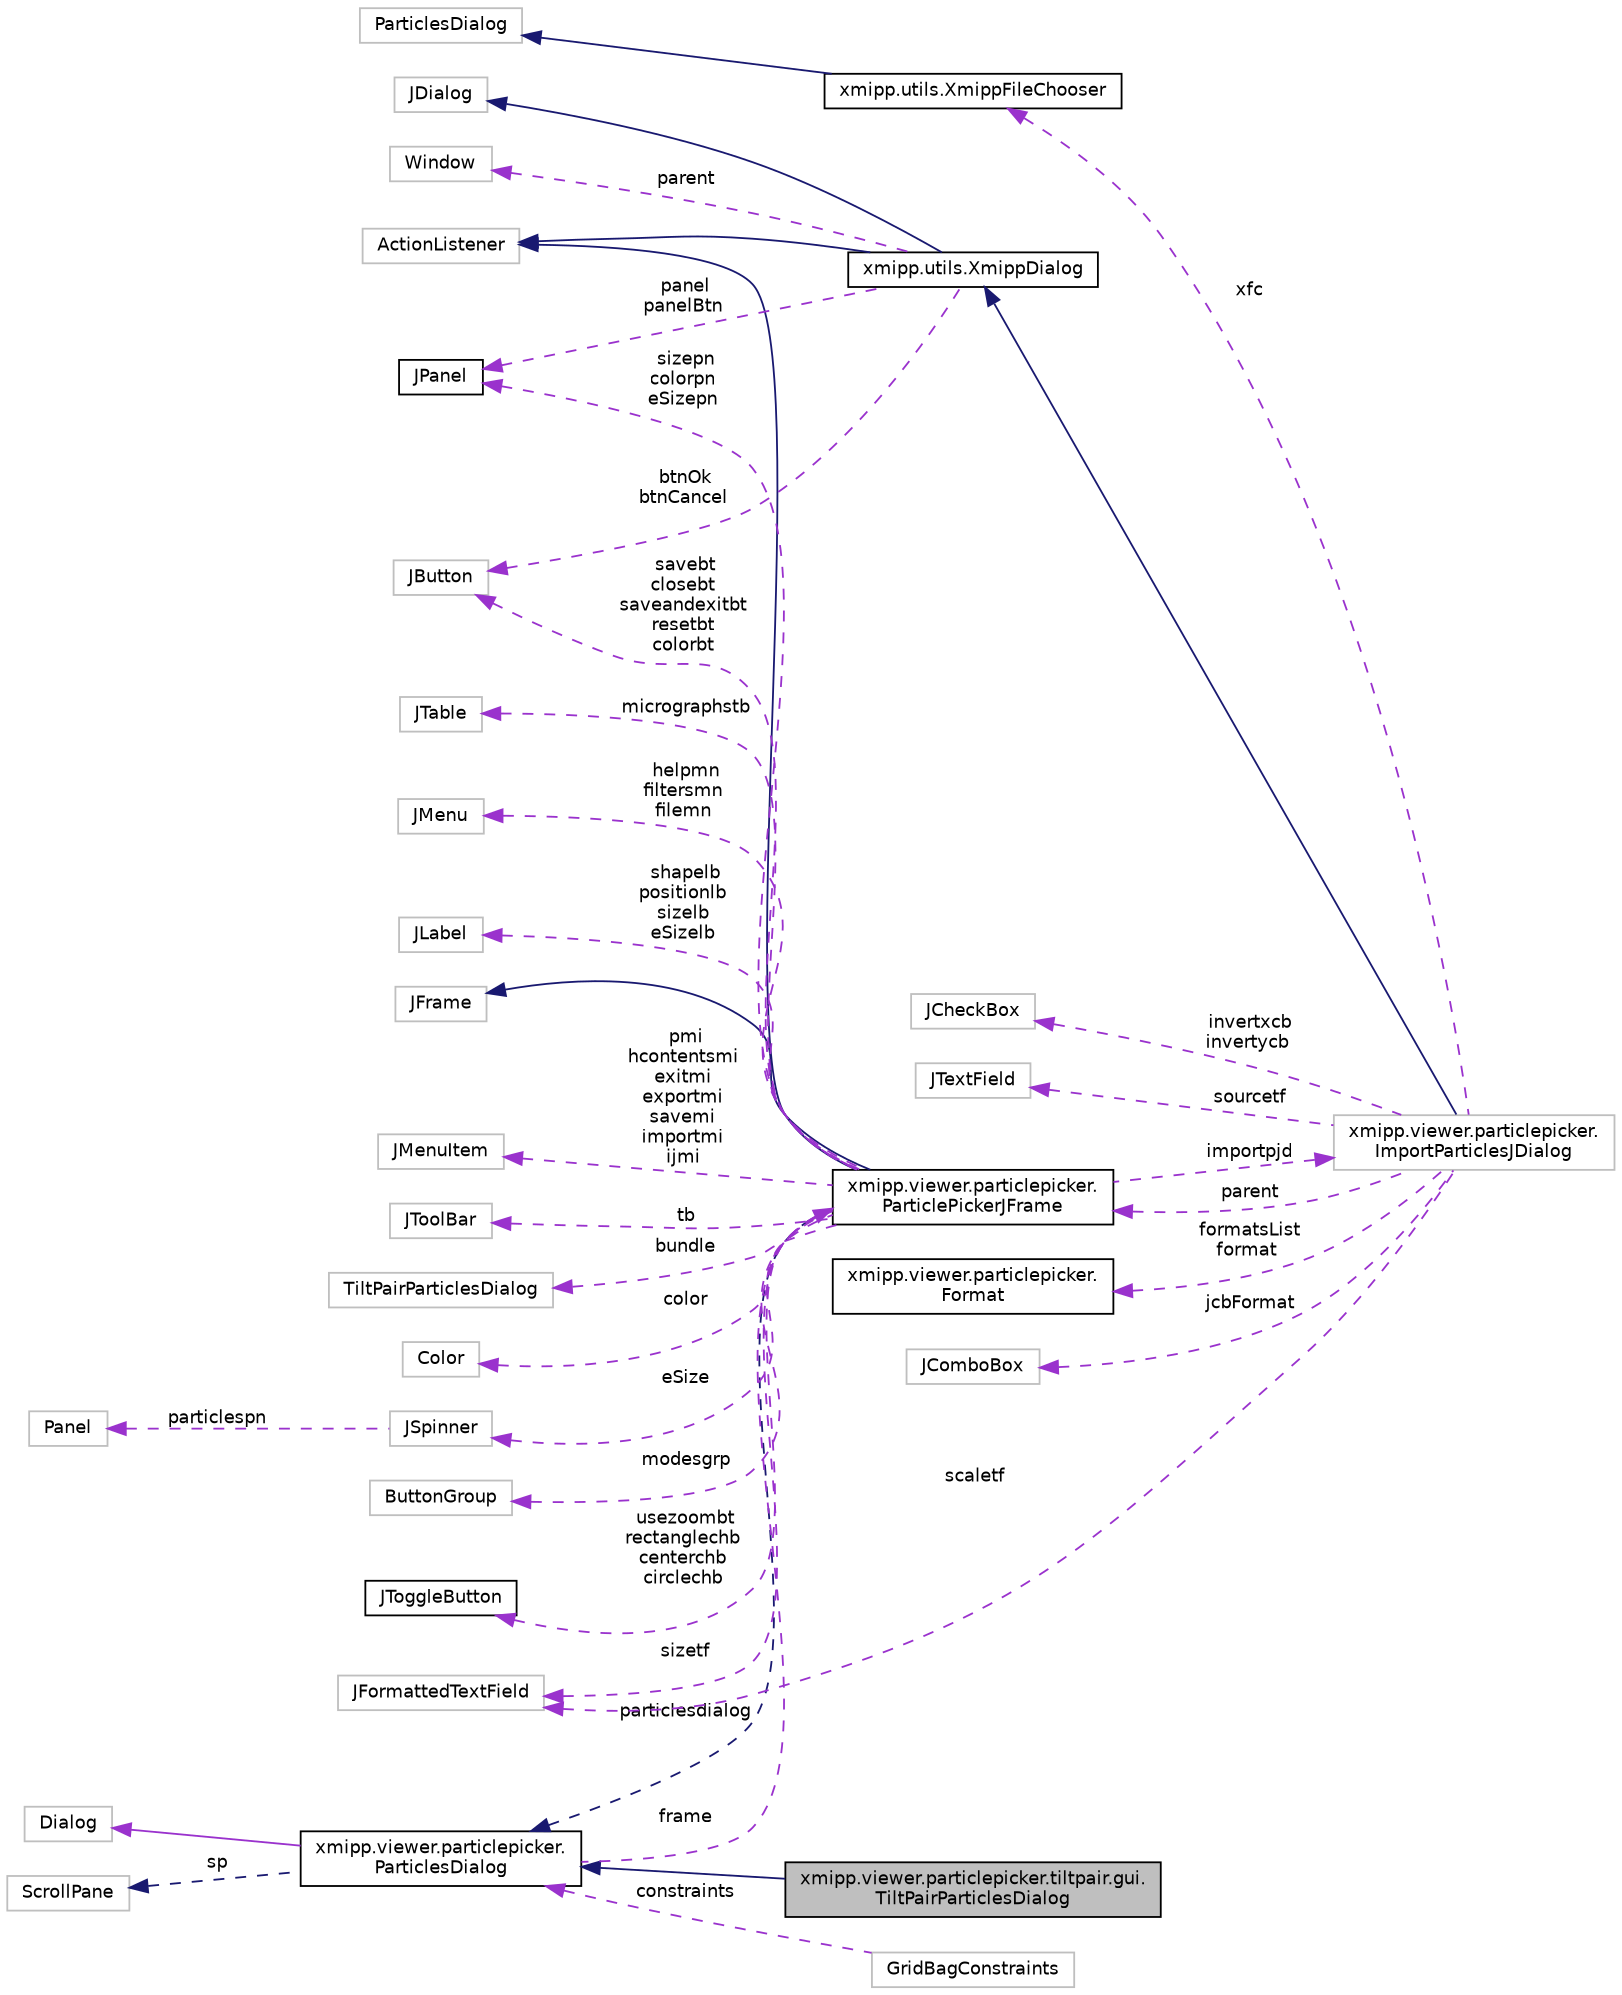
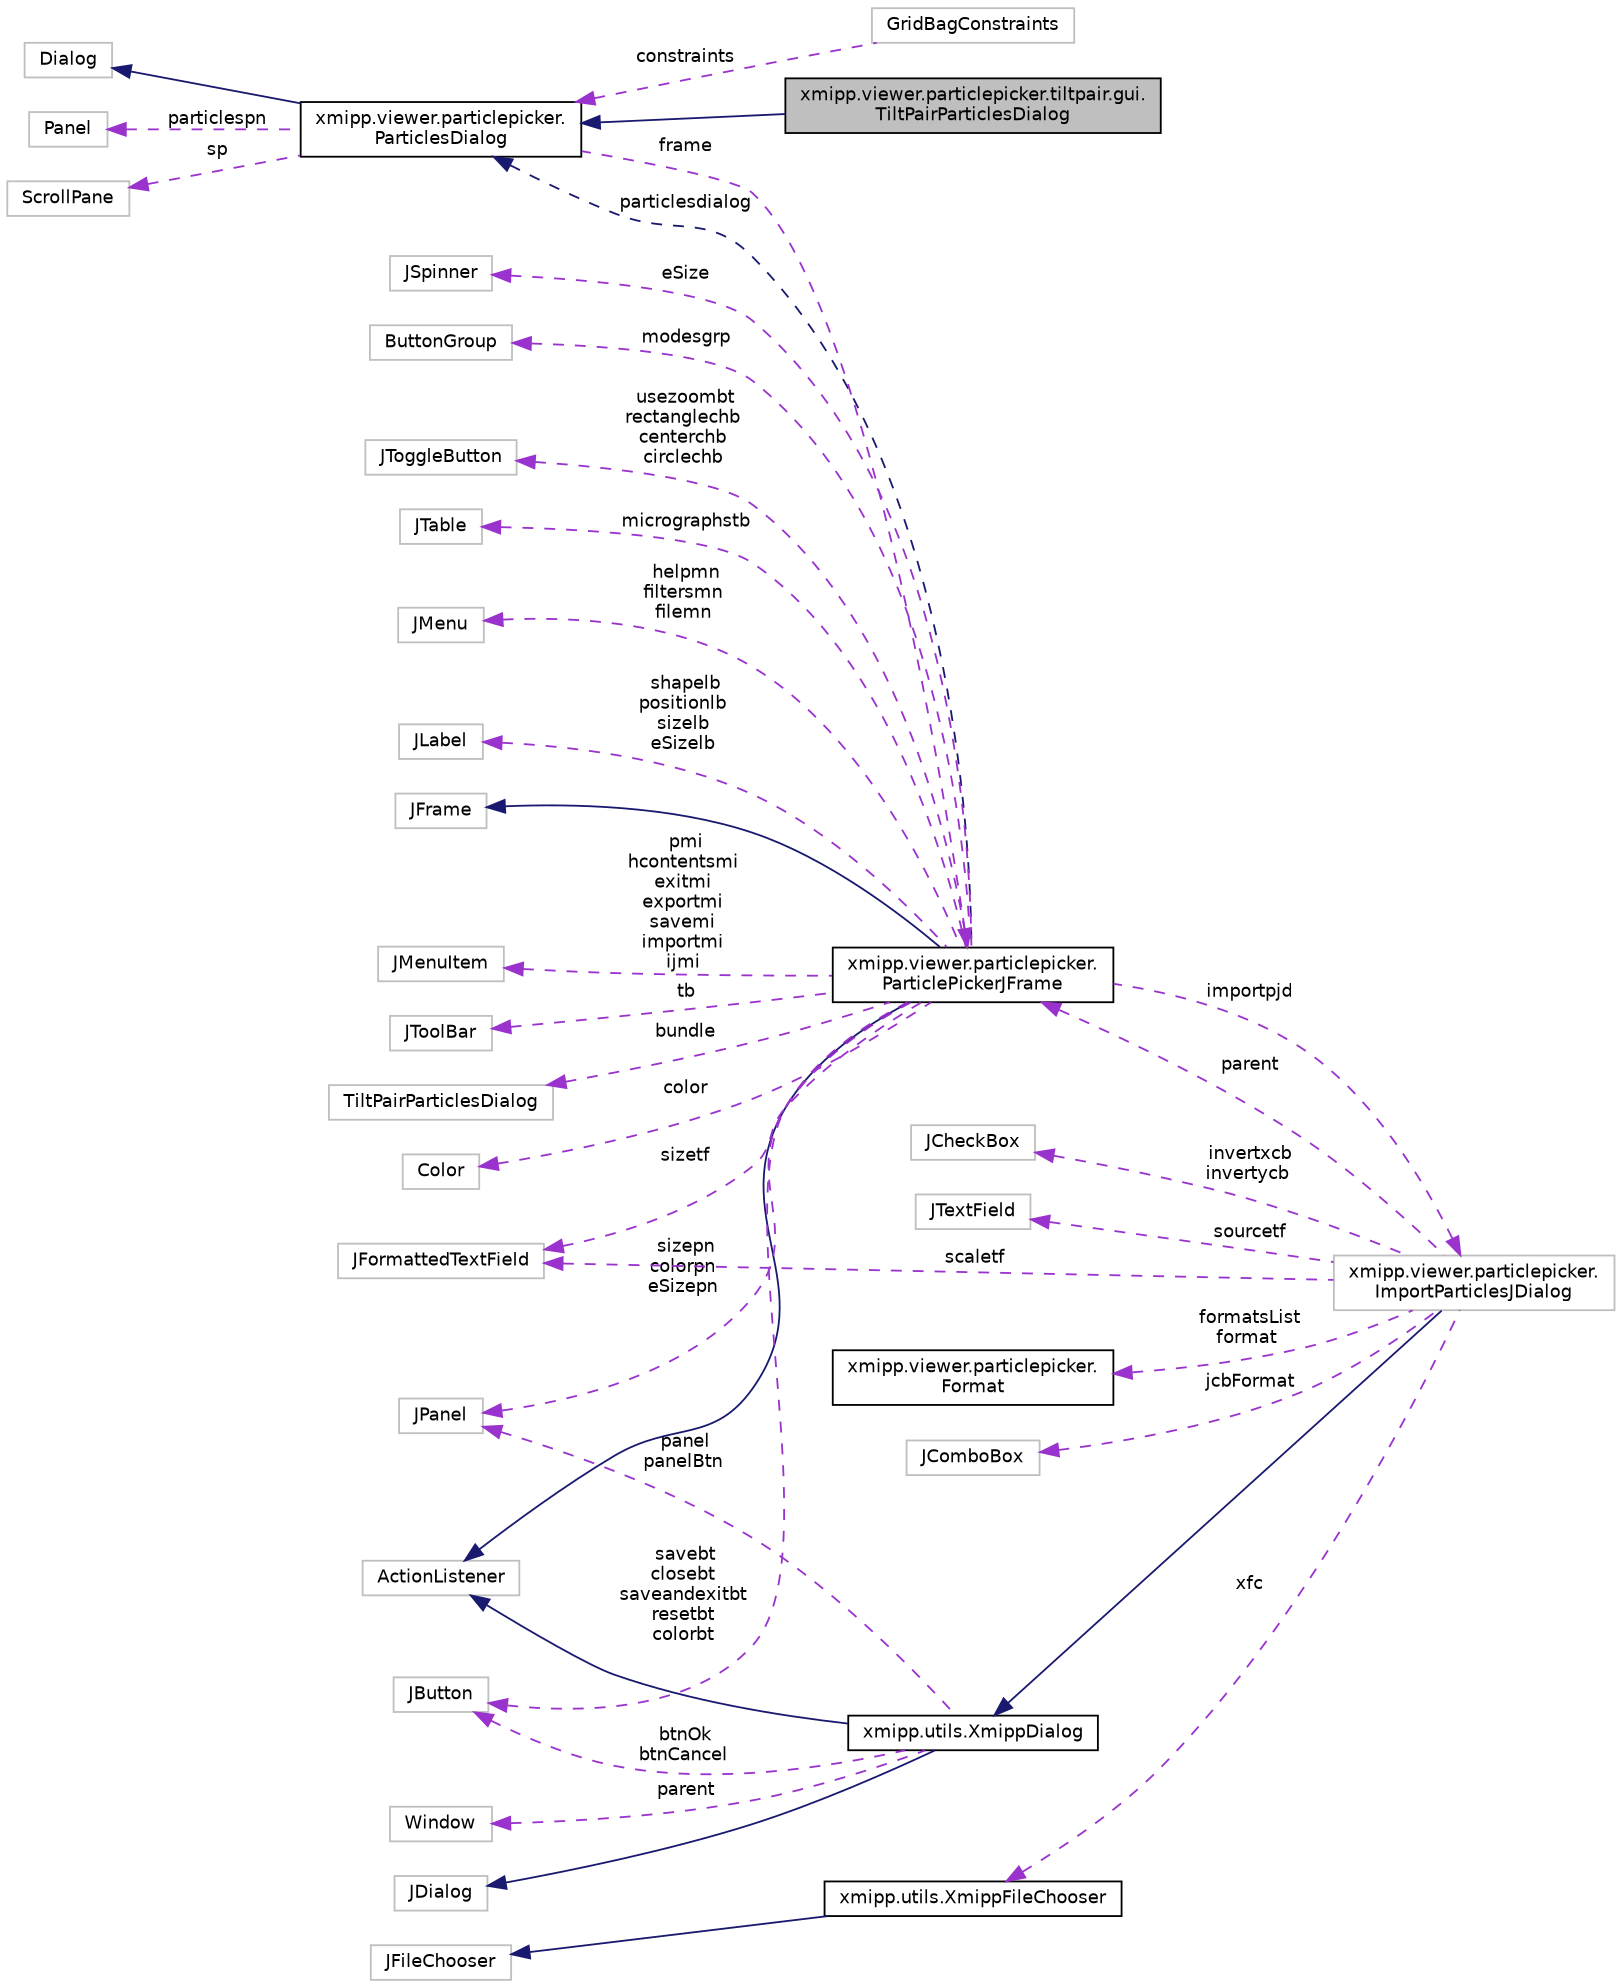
node "ParticlesDialog": label "ParticlesDialog" -> "JFileChooser"
node "JPanel": color black -> grey75
edge "JSpinner" -> "Panel": now "xmipp.viewer.particlepicker. ParticlesDialog" -> "Panel"
node "JToggleButton": color black -> grey75
edge "xmipp.viewer.particlepicker. ParticlesDialog" -> "Dialog": color darkorchid3 -> midnightblue
edge "xmipp.viewer.particlepicker. ParticlesDialog" -> "ScrollPane": color midnightblue -> darkorchid3
